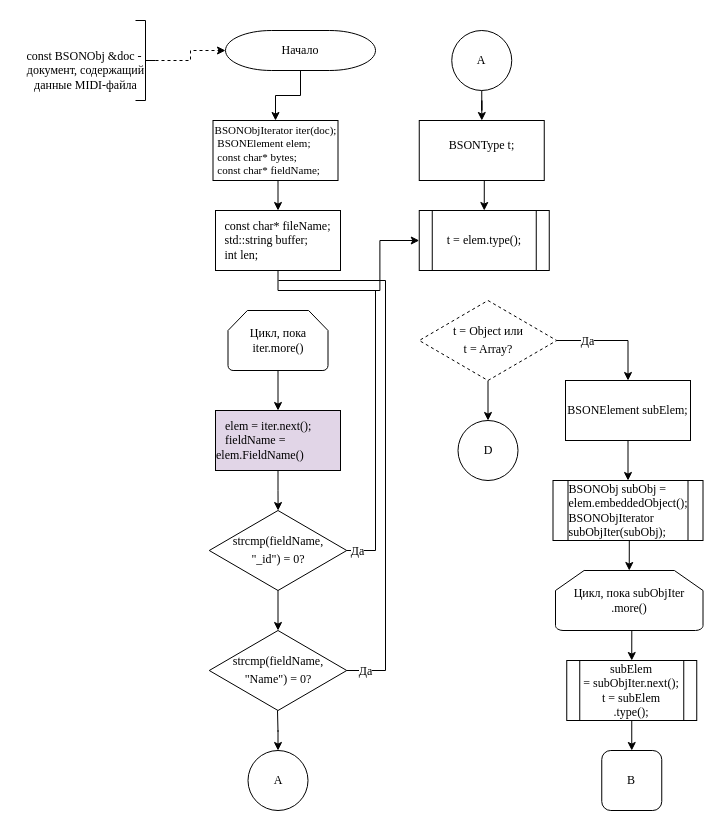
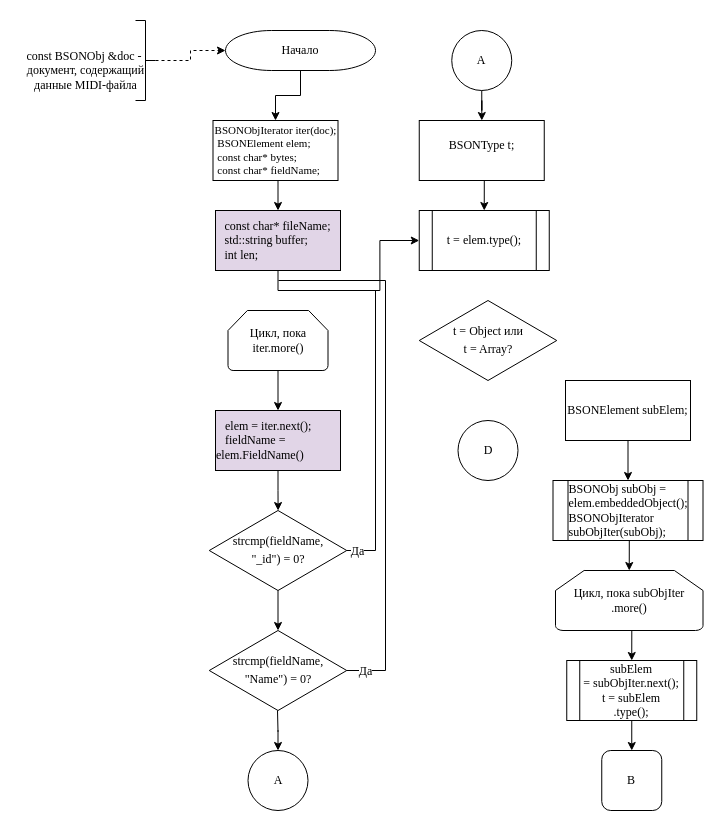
node "const char* fileName; std::string buffer; int len;": fillcolor #ffffff -> #e1d5e7
node "t = Object или t = Array?": style dashed -> solid
edge "t = Object или t = Array?" -> "BSONElement subElem;": removed, label "Да"
edge "t = Object или t = Array?" -> "D": removed
